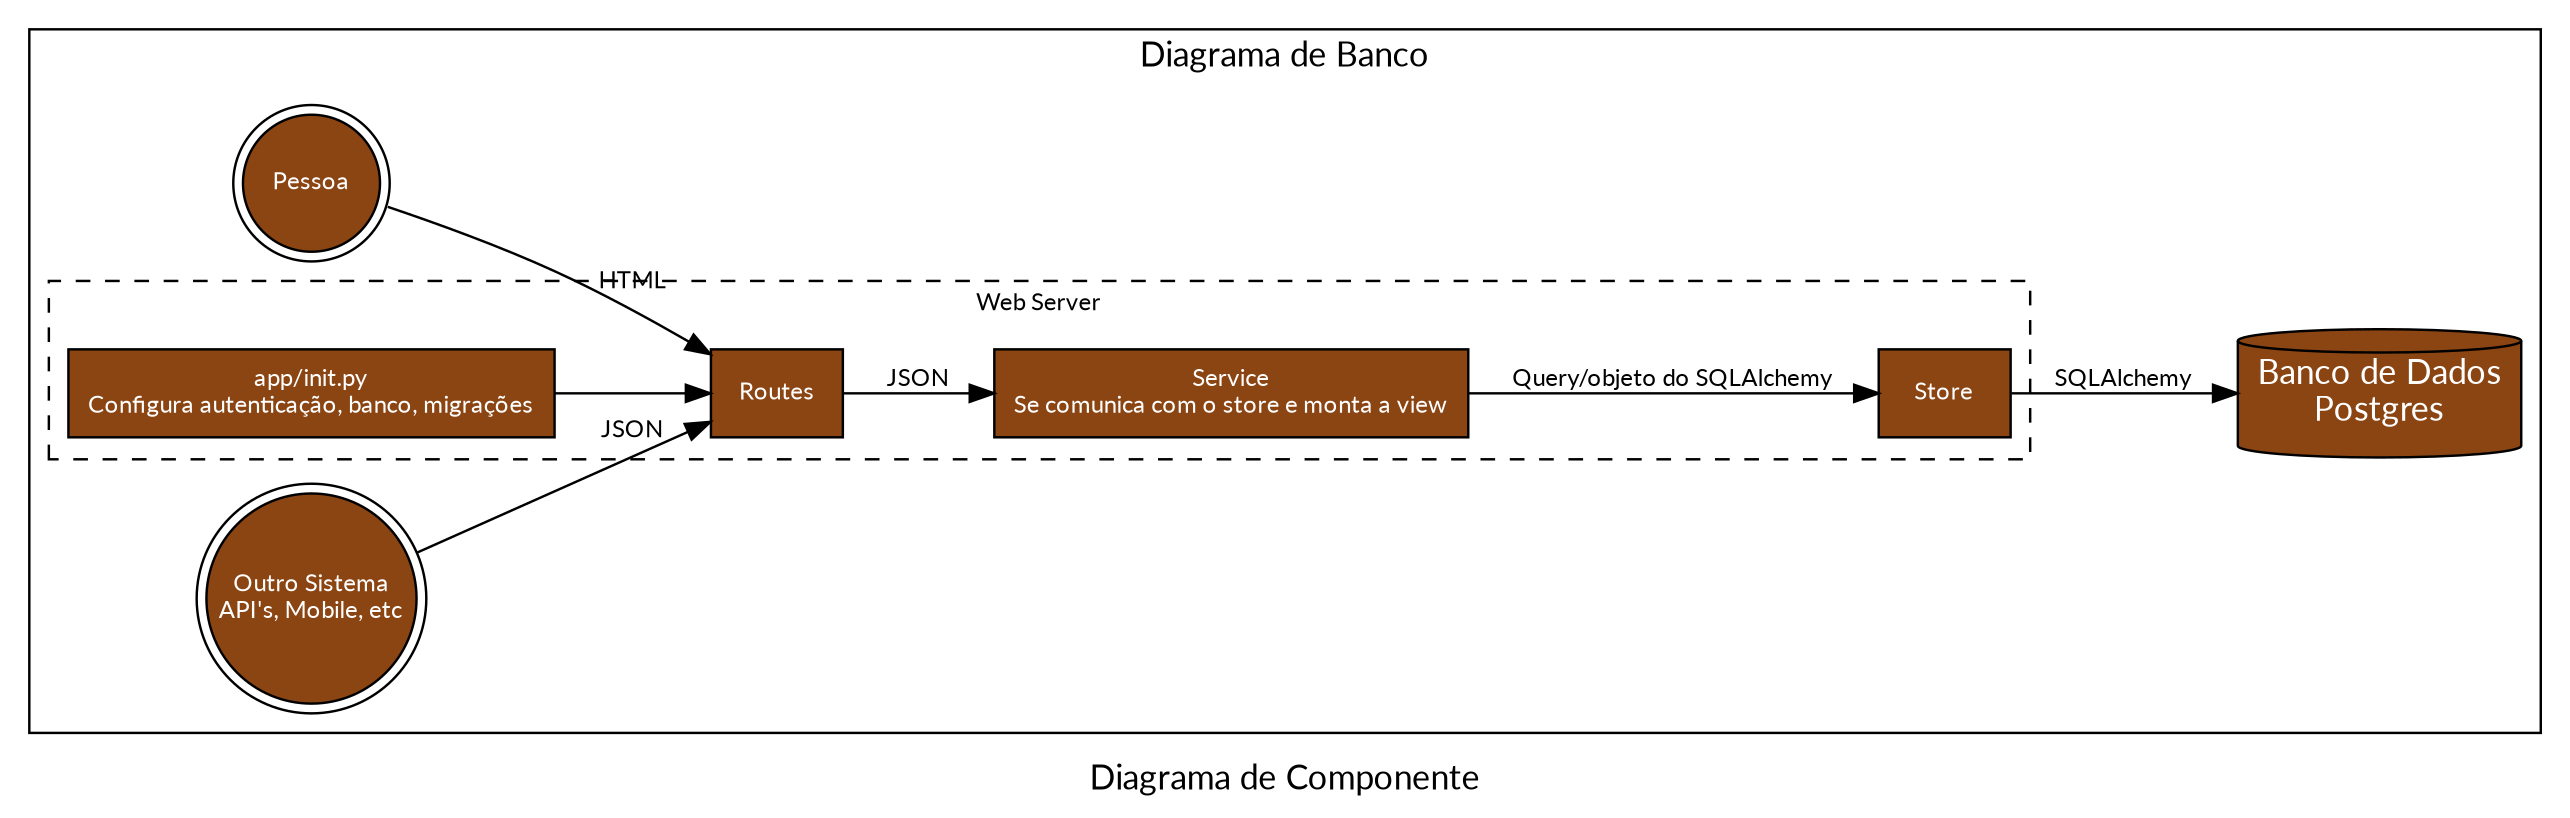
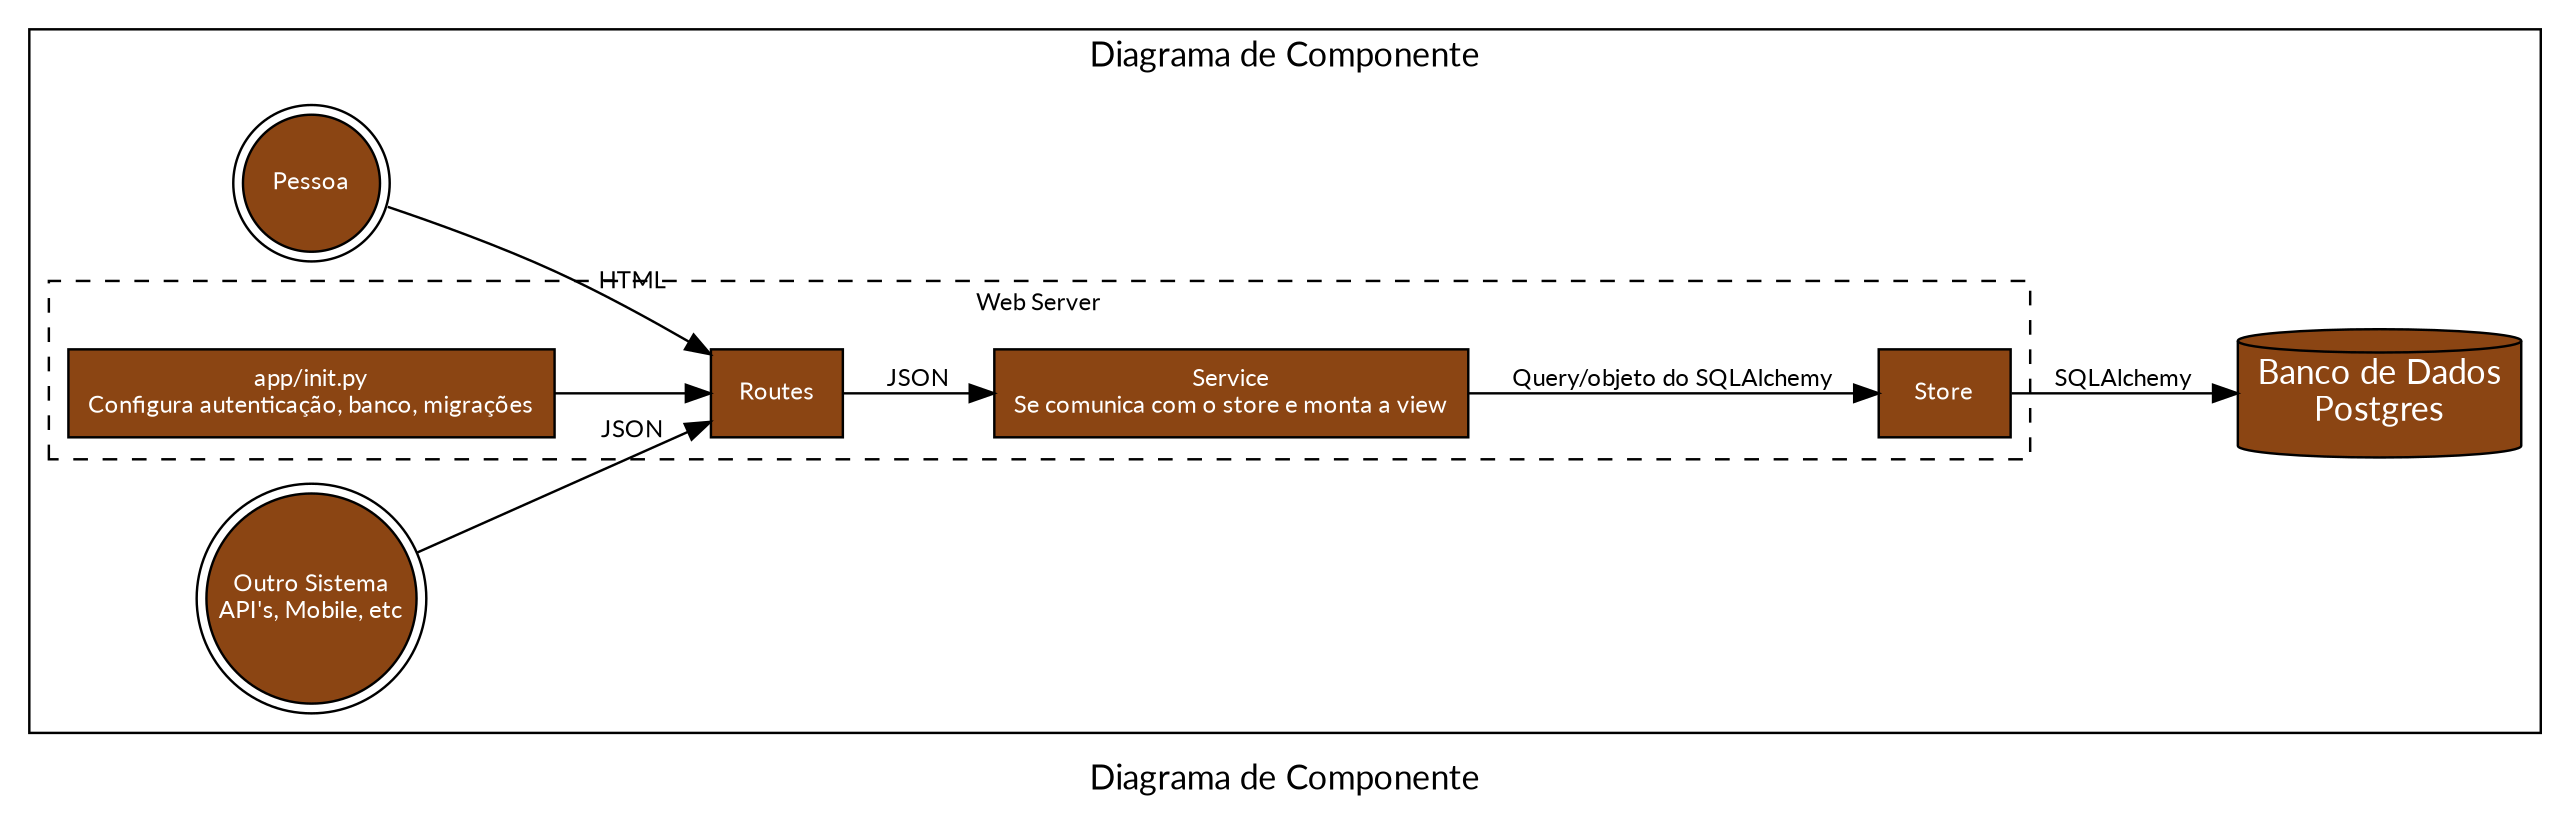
cluster "Diagrama de Banco": label "Diagrama de Banco" -> "Diagrama de Componente"
